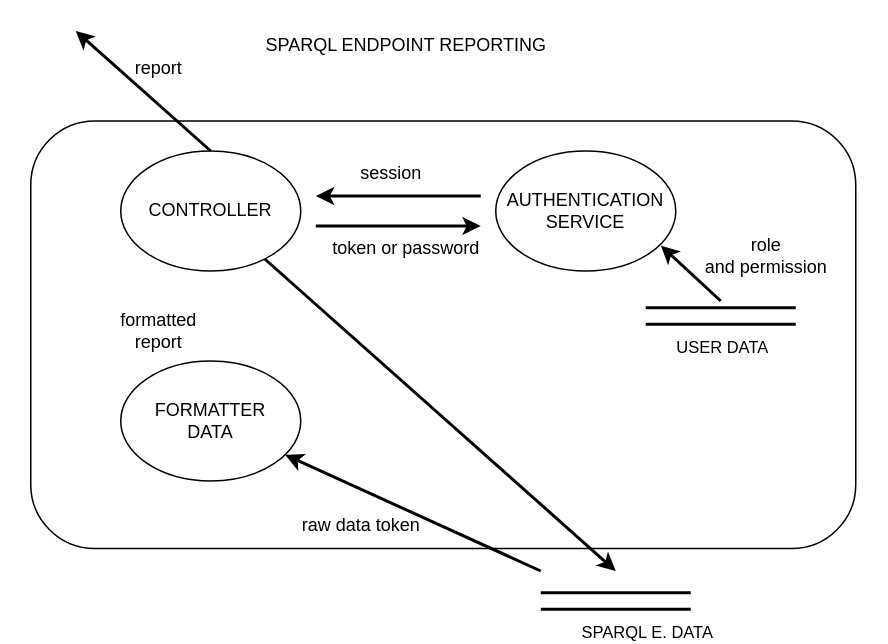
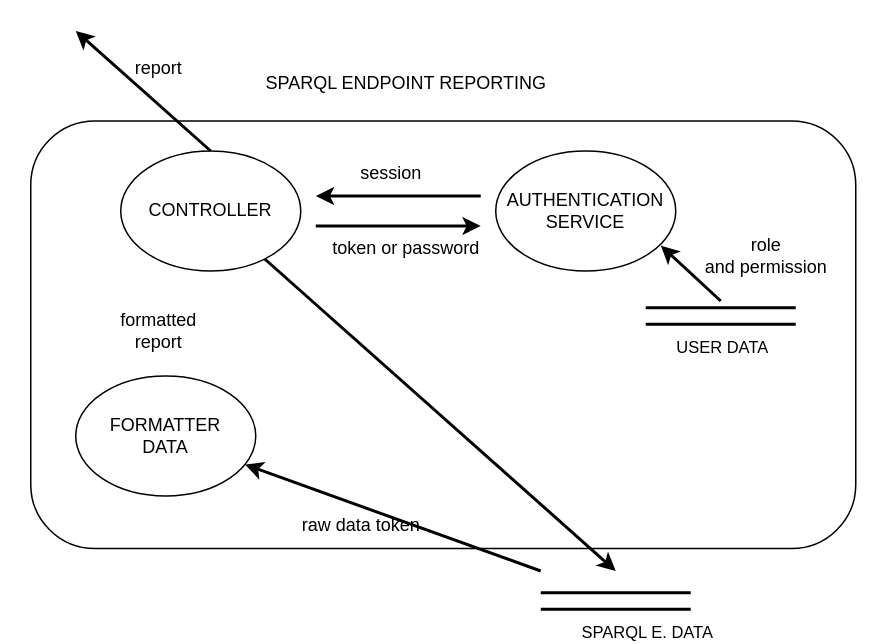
node "SPARQL ENDPOINT REPORTING": moved (406, 46) -> (406, 83)
node "FORMATTER DATA": moved (211, 421) -> (166, 436)
